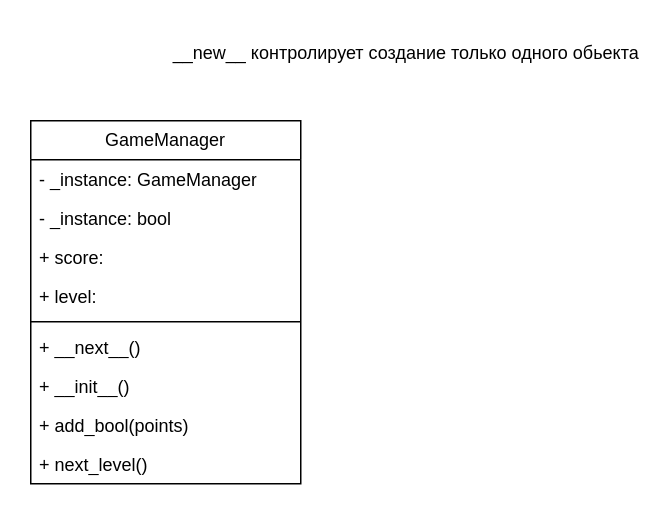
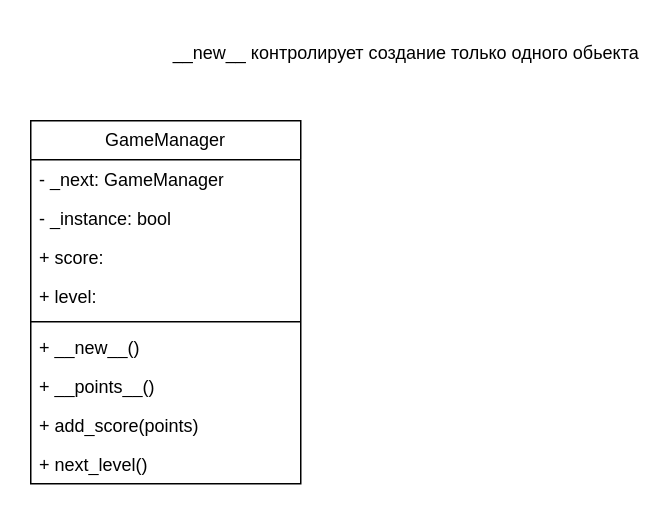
node "- _instance: GameManager": label "- _instance: GameManager" -> "- _next: GameManager"
node "+ __next__()": label "+ __next__()" -> "+ __new__()"
node "+ __init__()": label "+ __init__()" -> "+ __points__()"
node "+ add_bool(points)": label "+ add_bool(points)" -> "+ add_score(points)"
